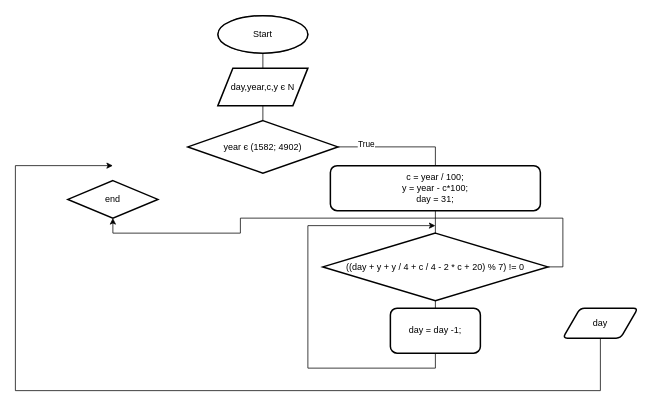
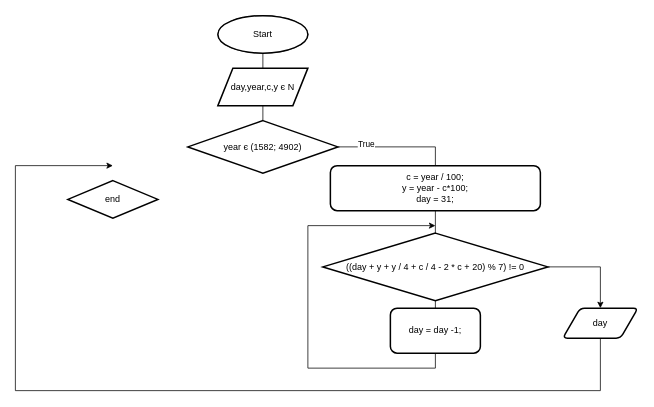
edge "((day + y + y / 4 + c / 4 - 2 * c + 20) % 7) != 0" -> "end": now "((day + y + y / 4 + c / 4 - 2 * c + 20) % 7) != 0" -> "day"
